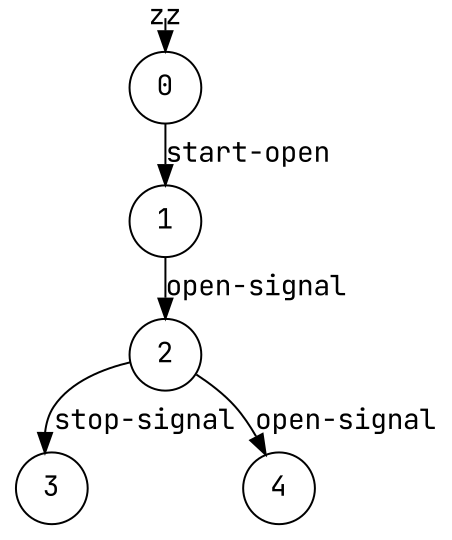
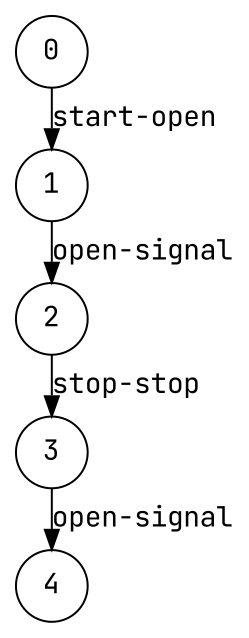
node "zz": removed
edge "2" -> "4": now "3" -> "4"
edge "2" -> "3": label "stop-signal" -> "stop-stop"
